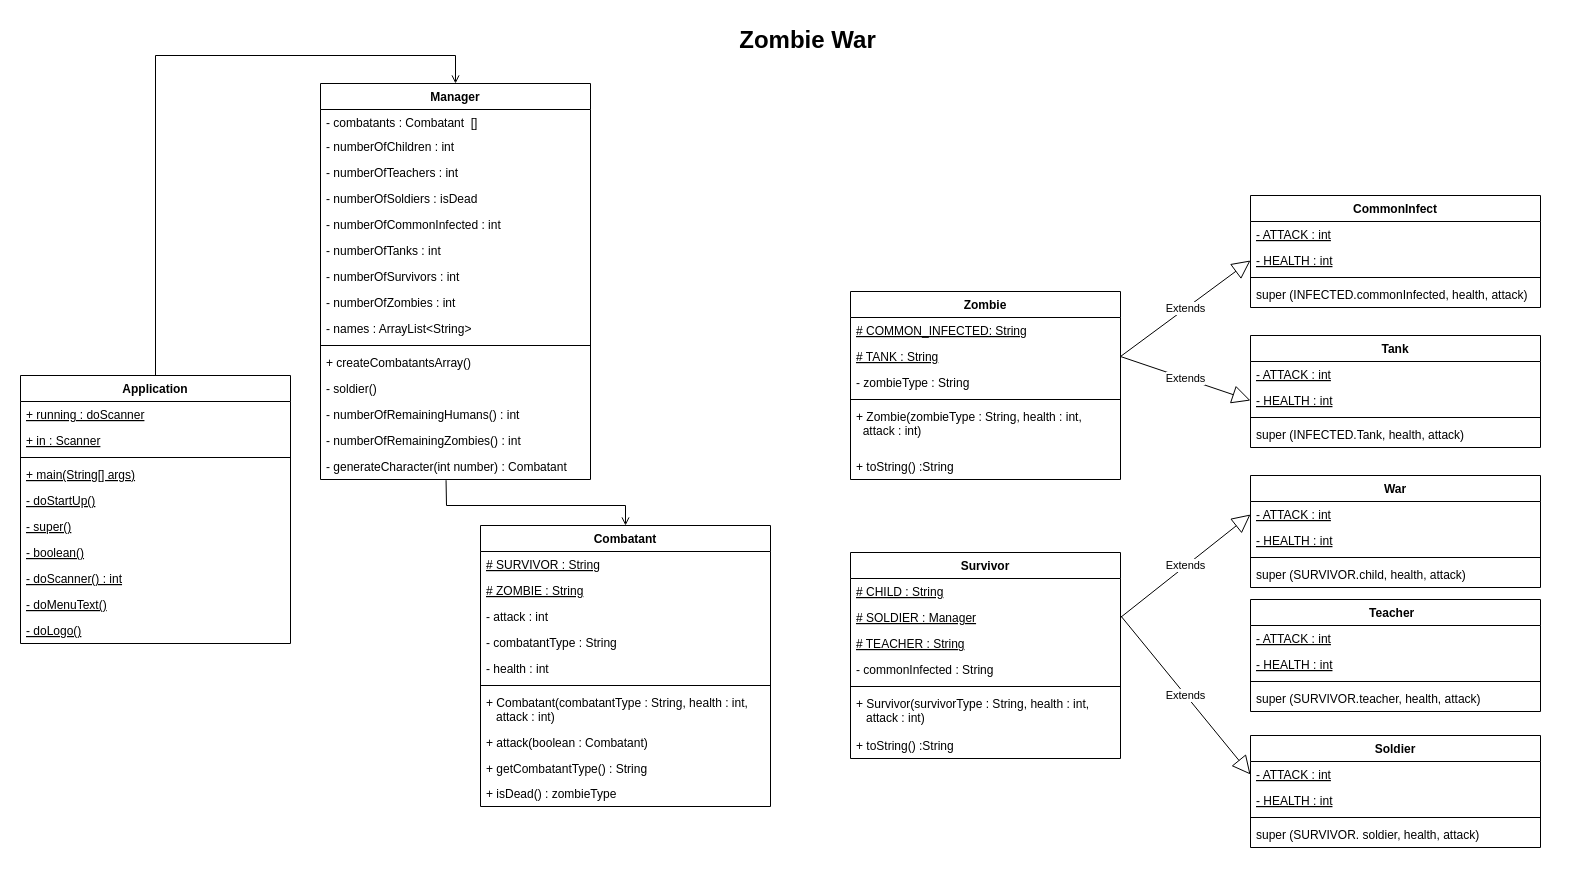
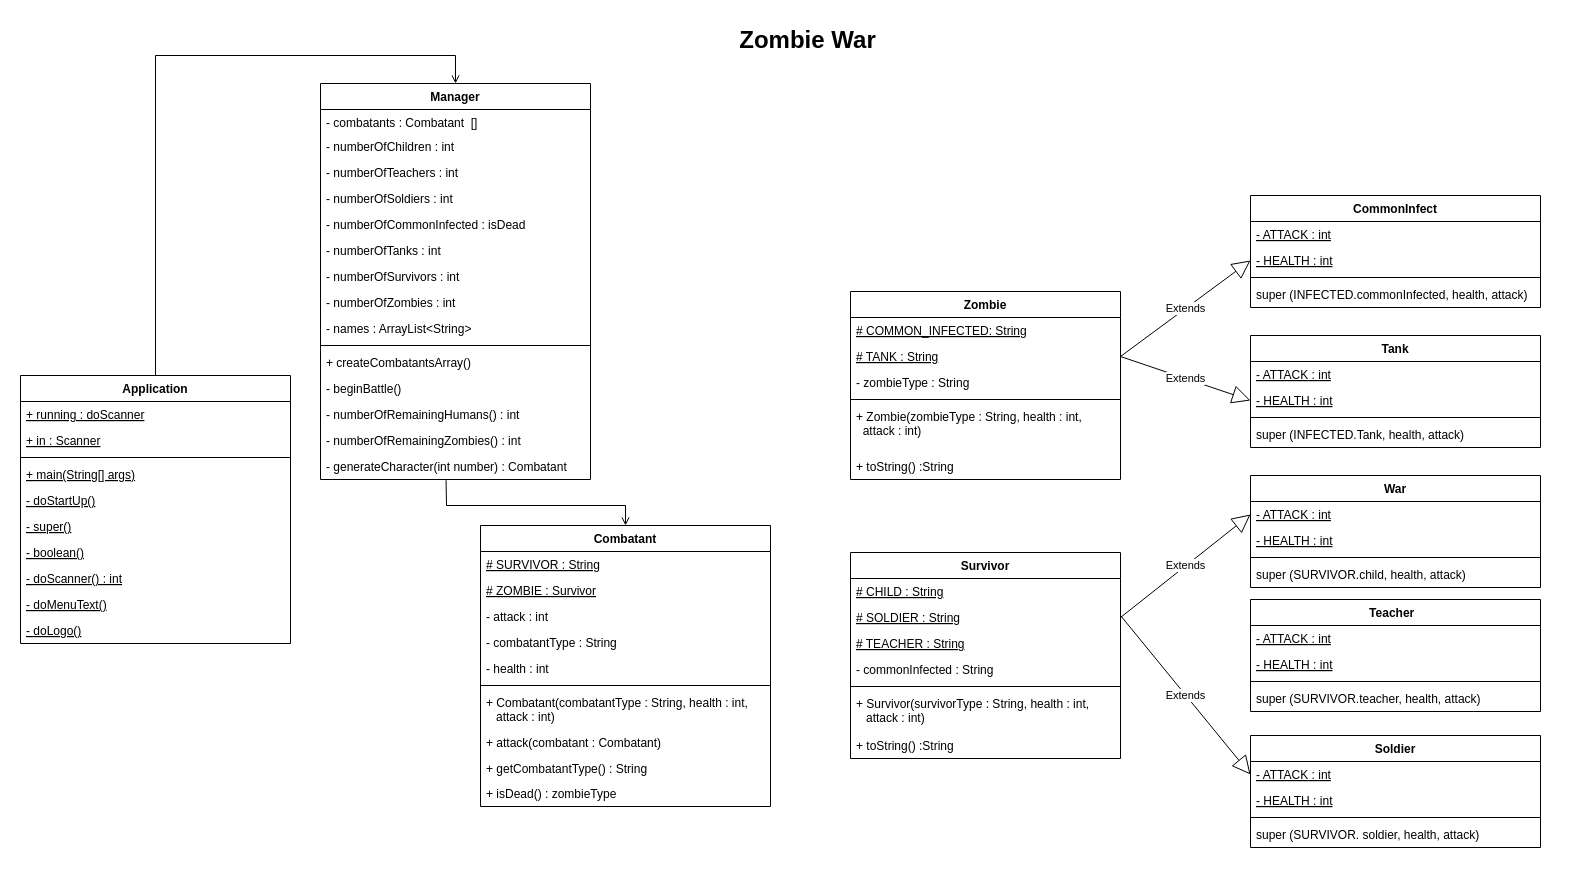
node "- numberOfSoldiers : isDead": label "- numberOfSoldiers : isDead" -> "- numberOfSoldiers : int"
node "- numberOfCommonInfected : int": label "- numberOfCommonInfected : int" -> "- numberOfCommonInfected : isDead"
node "- soldier()": label "- soldier()" -> "- beginBattle()"
node "# ZOMBIE : String": label "# ZOMBIE : String" -> "# ZOMBIE : Survivor"
node "# SOLDIER : Manager": label "# SOLDIER : Manager" -> "# SOLDIER : String"
node "+ attack(boolean : Combatant)": label "+ attack(boolean : Combatant)" -> "+ attack(combatant : Combatant)"
